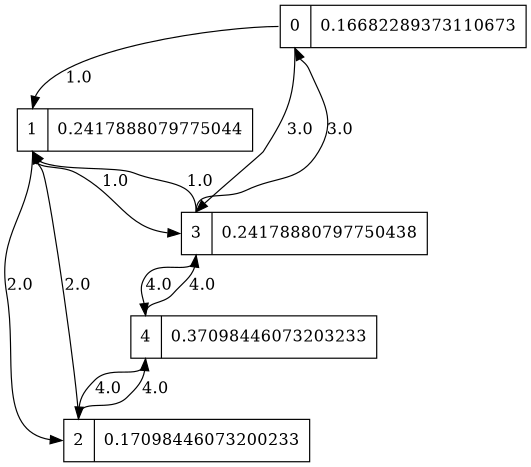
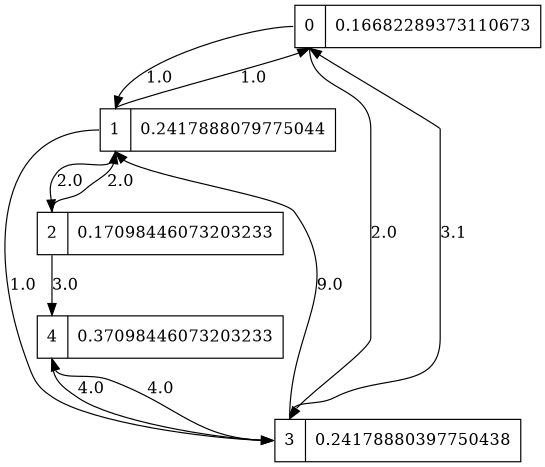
edge "1" -> "0": added, label "1.0"
edge "0" -> "3": label "3.0" -> "2.0"
edge "3" -> "0": label "3.0" -> "3.1"
edge "3" -> "1": label "1.0" -> "9.0"
node "3": text "0.24178880797750438" -> "0.24178880397750438"
edge "4" -> "2": removed, label "4.0"
edge "2" -> "4": label "4.0" -> "3.0"
node "2": text "0.17098446073200233" -> "0.17098446073203233"
